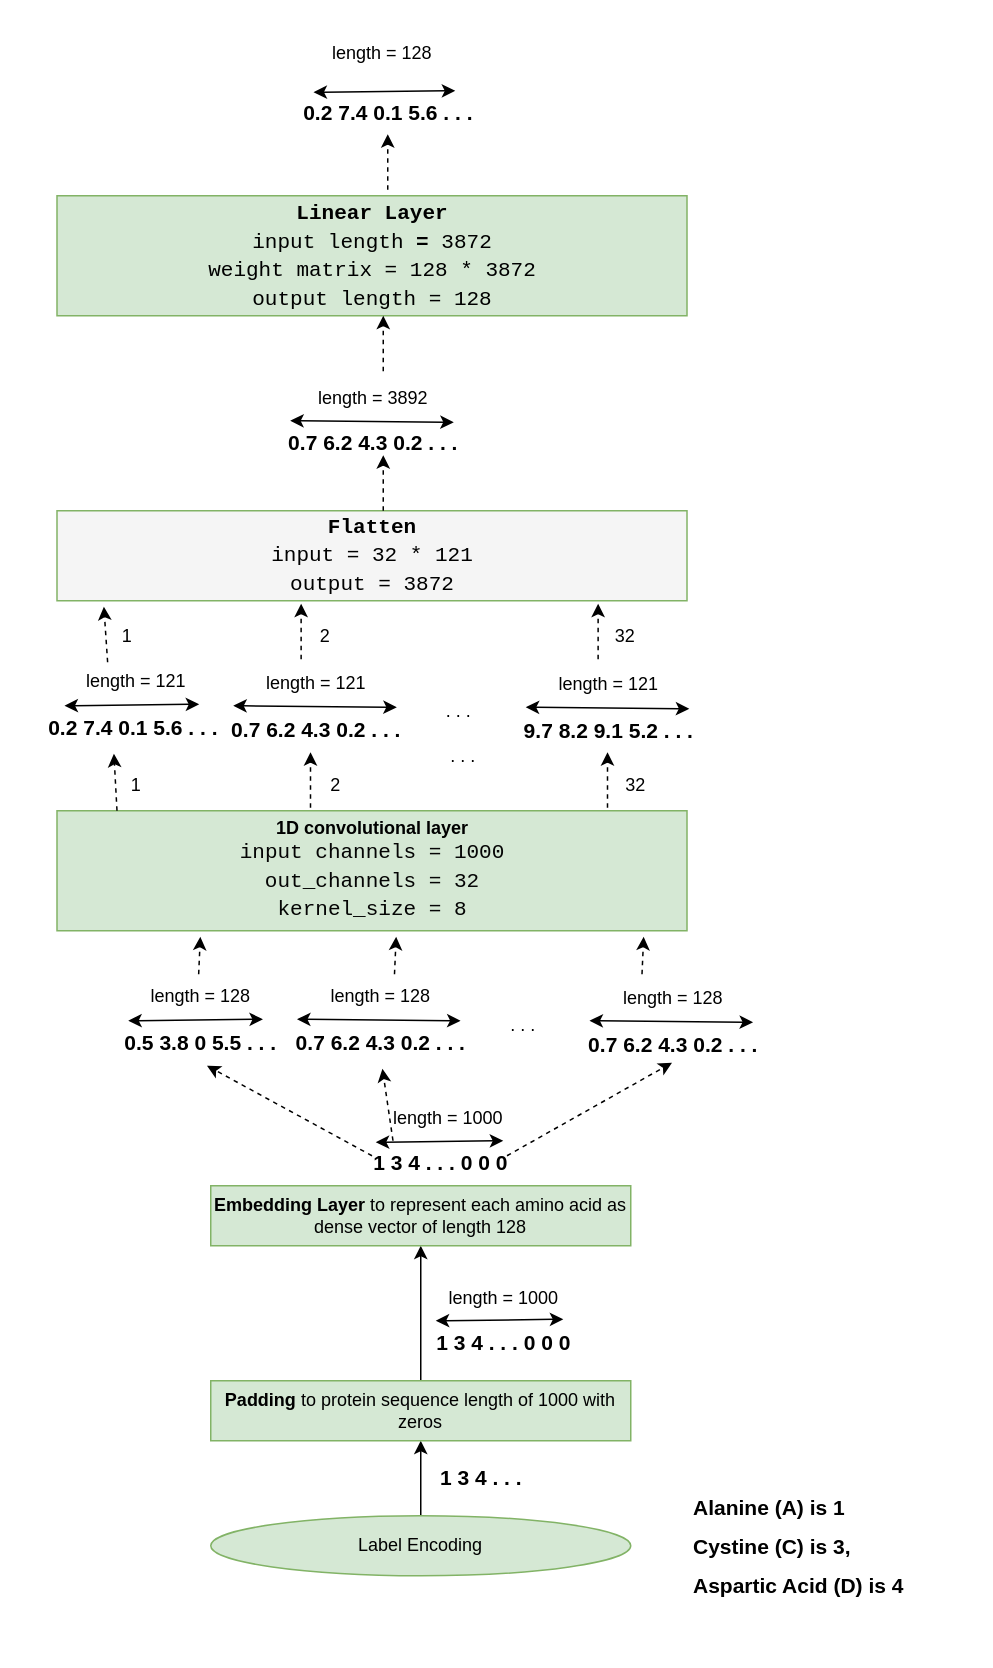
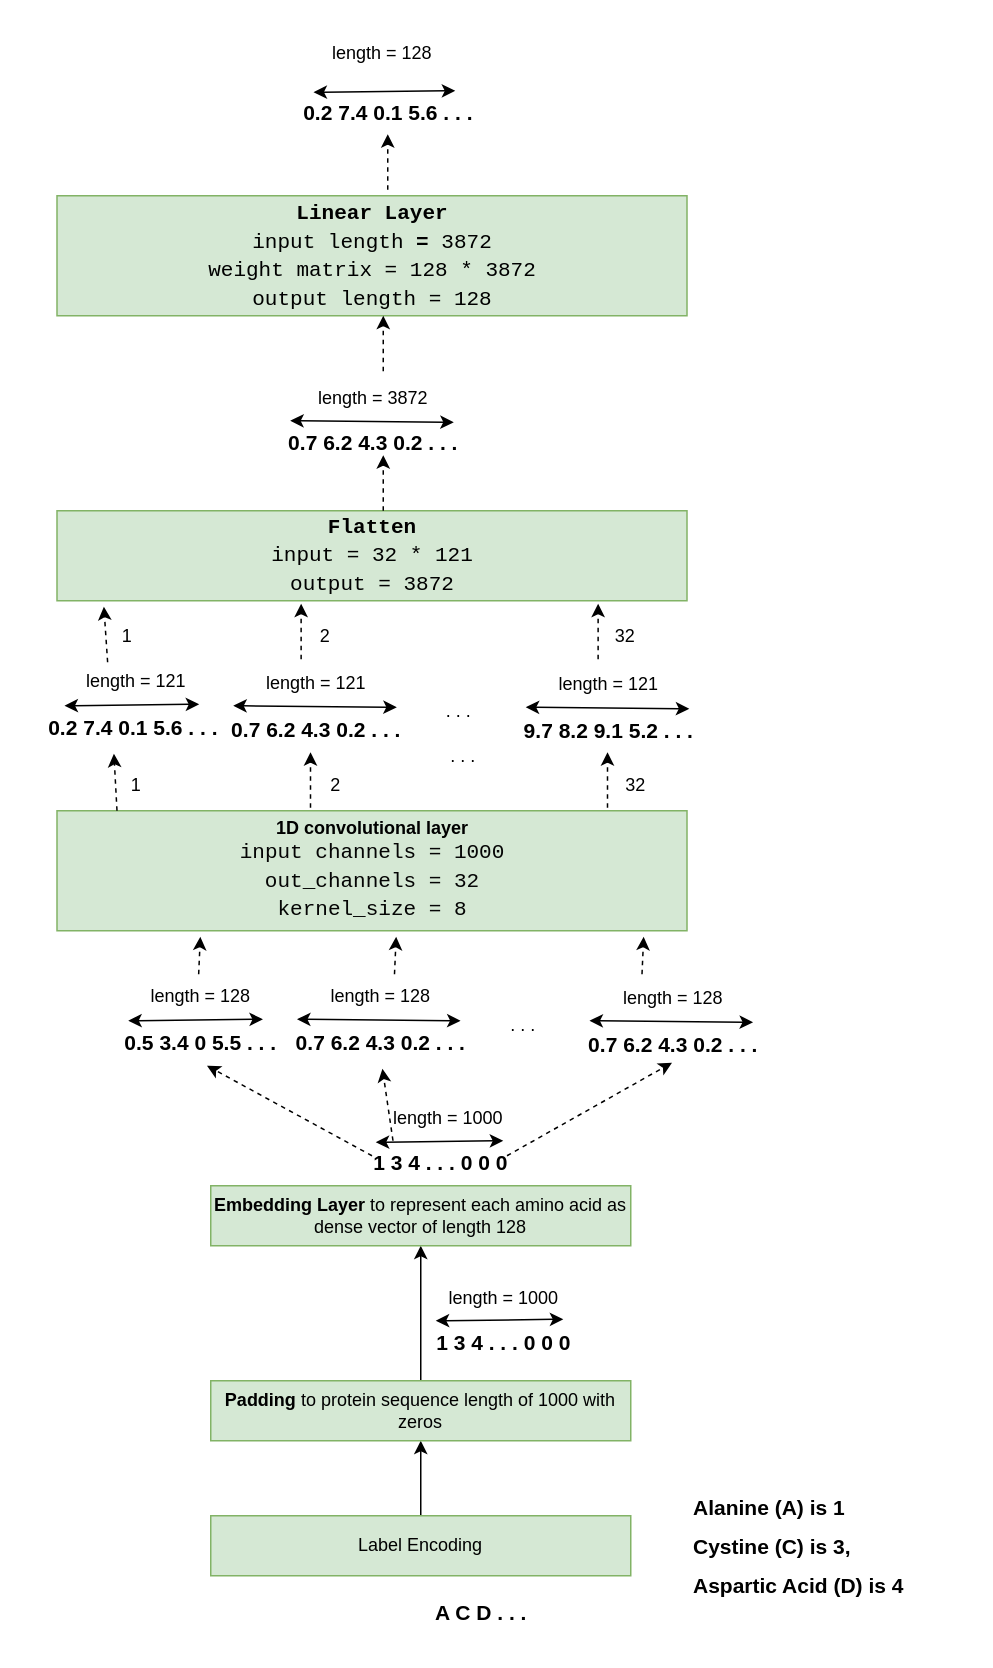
node "length = 3892": label "length = 3892" -> "length = 3872"
node "Flatten input = 32 * 121 output = 3872": fillcolor #f5f5f5 -> #d5e8d4
node "0.5 3.8 0 5.5 . . .": label "0.5 3.8 0 5.5 . . ." -> "0.5 3.4 0 5.5 . . ."
node "1 3 4 . . .": removed
node "Label Encoding": shape ellipse -> rectangle
node "A C D . . .": added
